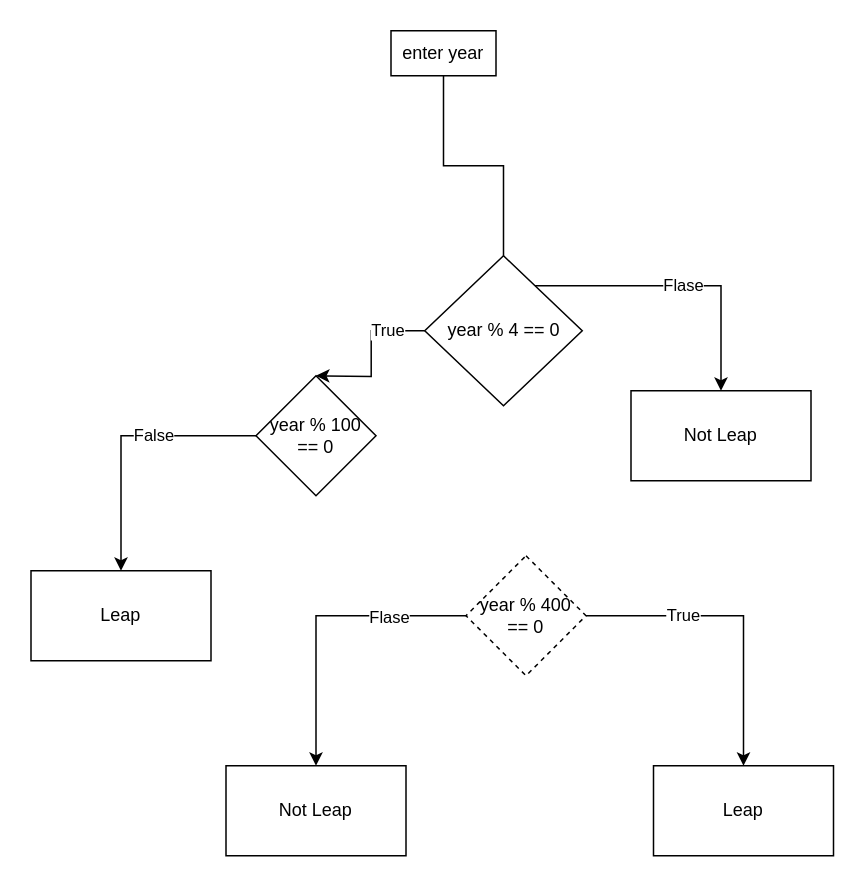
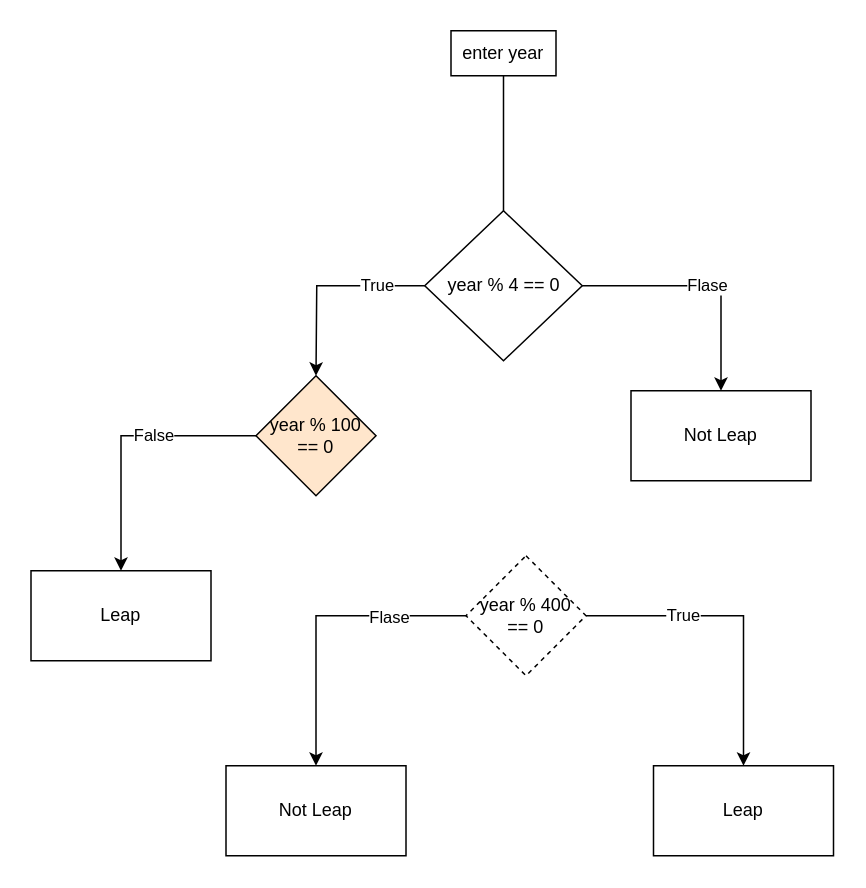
node "enter year": moved (443, 53) -> (503, 53)
node "year % 4 == 0": moved (503, 331) -> (503, 286)
node "year % 100 == 0": fillcolor #ffffff -> #ffe6cc
